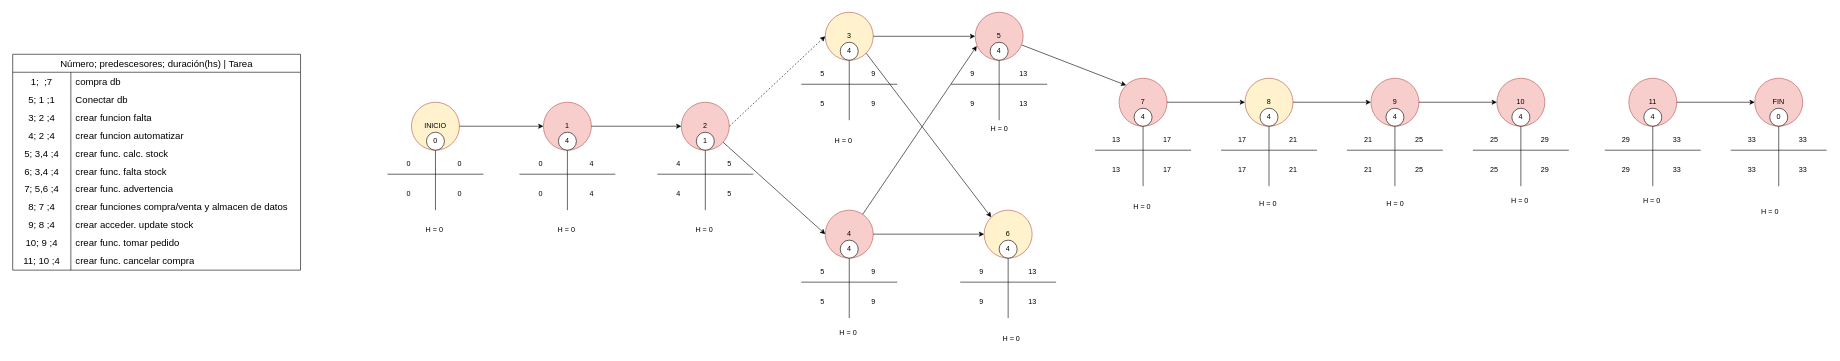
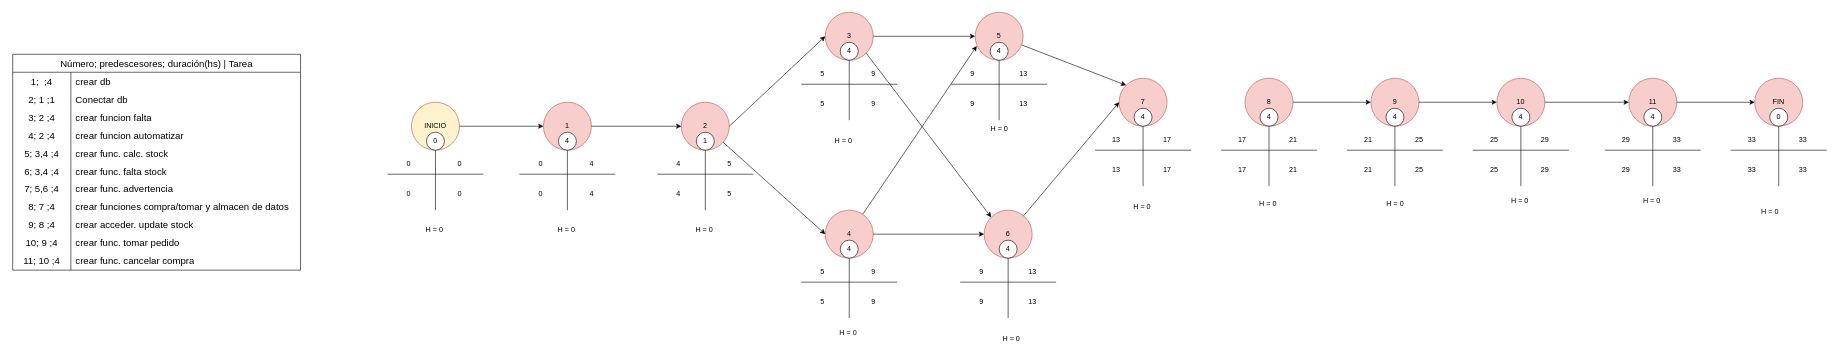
node "3": fillcolor #fff2cc -> #f8cecc
node "1; ;7": label "1; ;7" -> "1; ;4"
node "compra db": label "compra db" -> "crear db"
edge "2" -> "3": style dashed -> solid
node "5; 1 ;1": label "5; 1 ;1" -> "2; 1 ;1"
edge "7" -> "8": removed
node "8": fillcolor #fff2cc -> #f8cecc
edge "10" -> "11": added
edge "6" -> "7": added
node "crear funciones compra/venta y almacen de datos": label "crear funciones compra/venta y almacen de datos" -> "crear funciones compra/tomar y almacen de datos"
node "6": fillcolor #fff2cc -> #f8cecc
